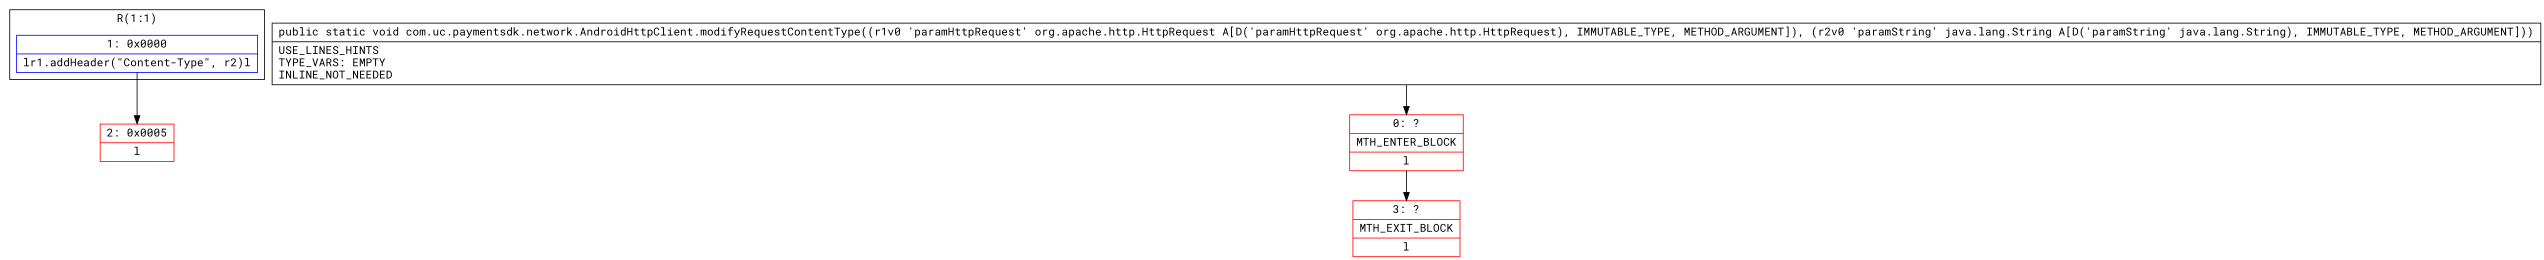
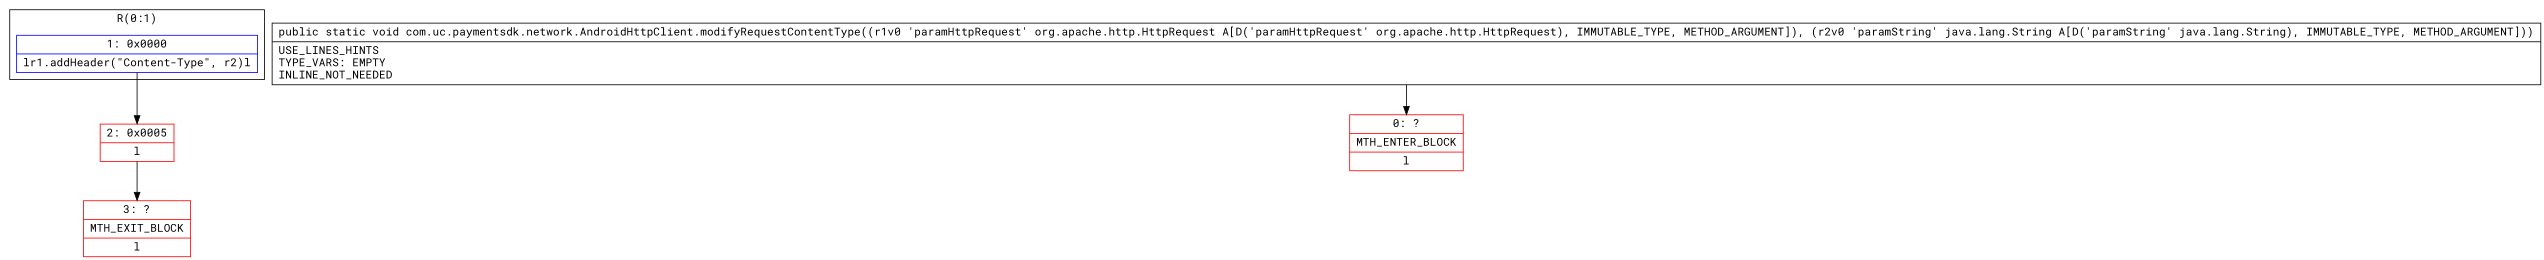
cluster "R(1:1)": label "R(1:1)" -> "R(0:1)"
edge "0: ?" -> "3: ?": now "2: 0x0005" -> "3: ?"
